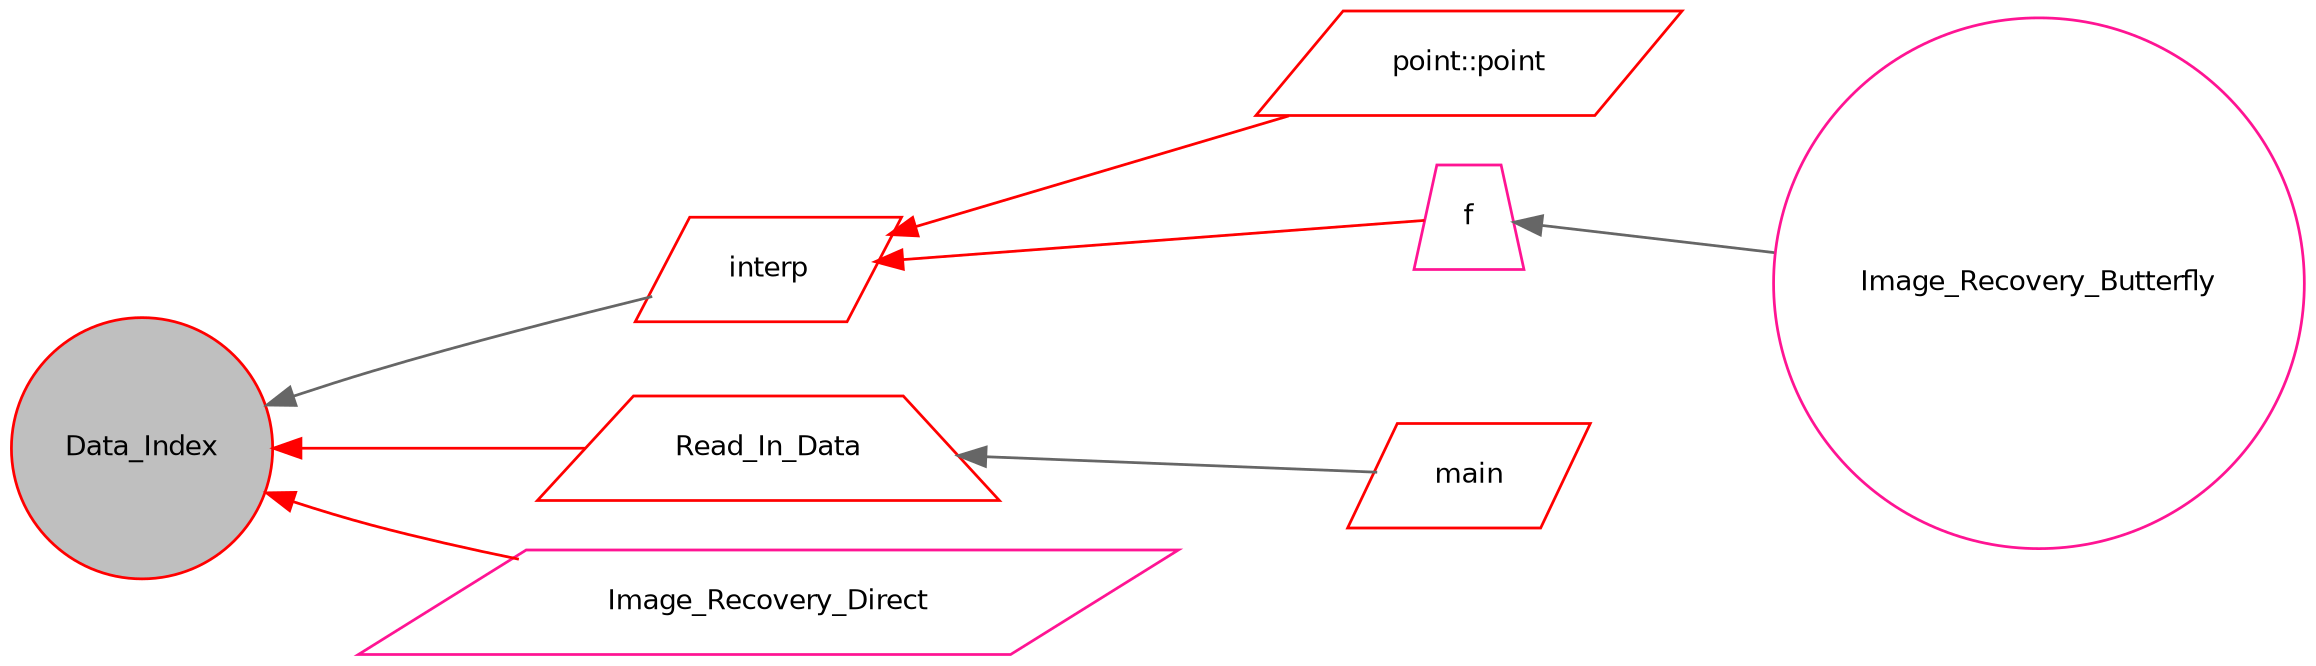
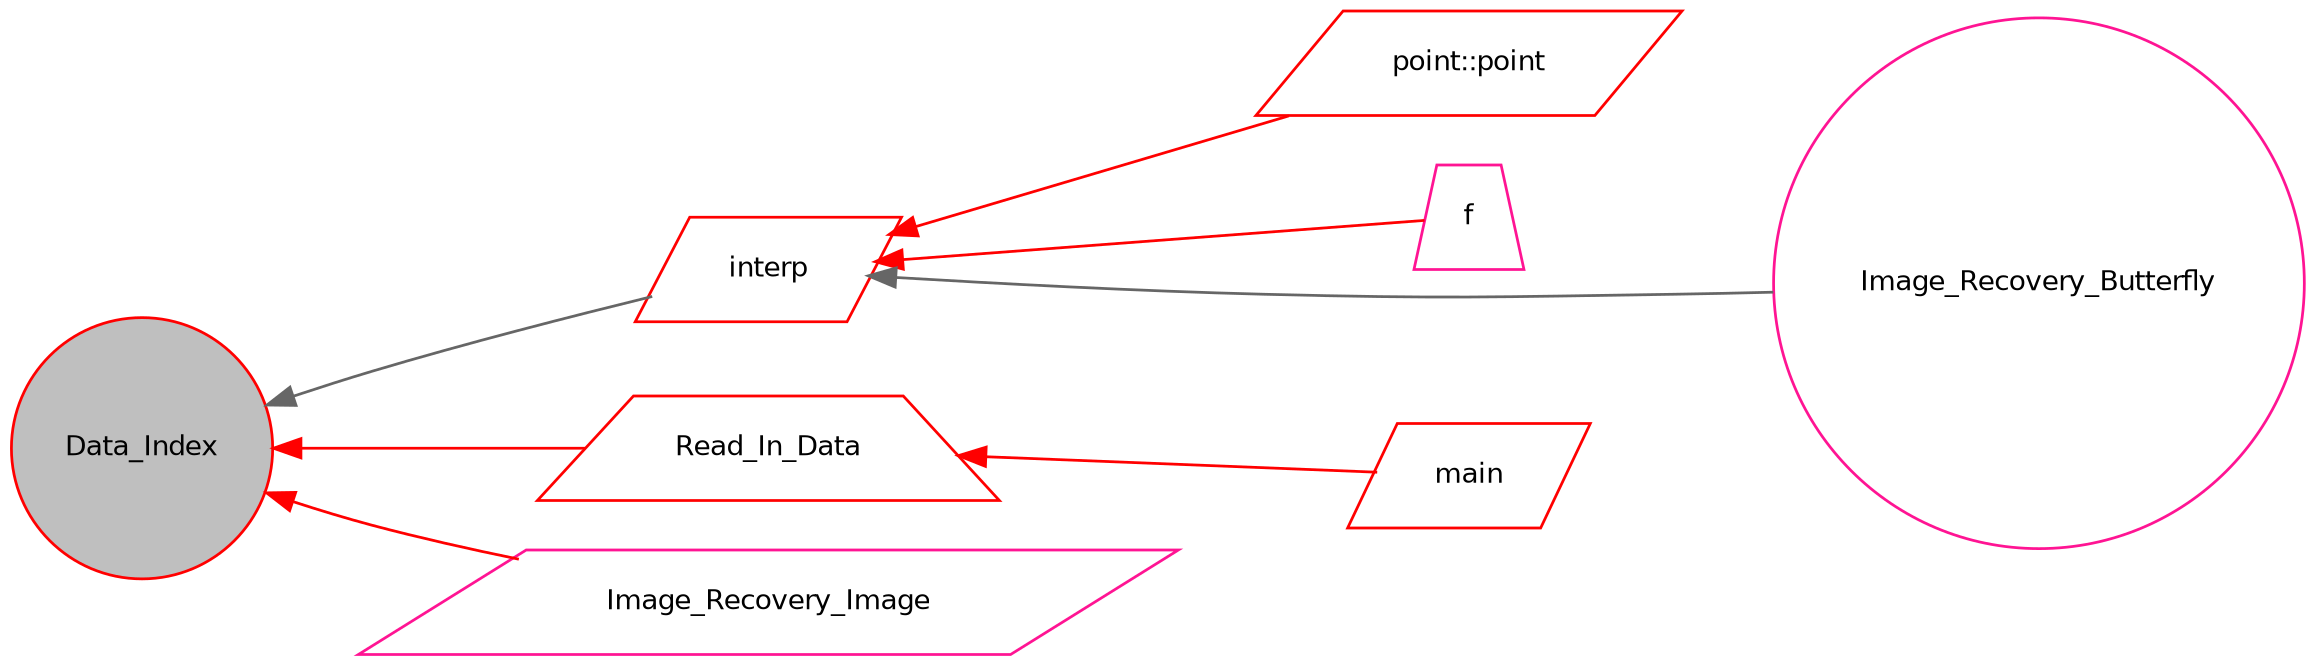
edge "Image_Recovery_Butterfly" -> "f": now "Image_Recovery_Butterfly" -> "interp"
edge "main" -> "Read_In_Data": color gray40 -> red
node "Image_Recovery_Direct": label "Image_Recovery_Direct" -> "Image_Recovery_Image"
